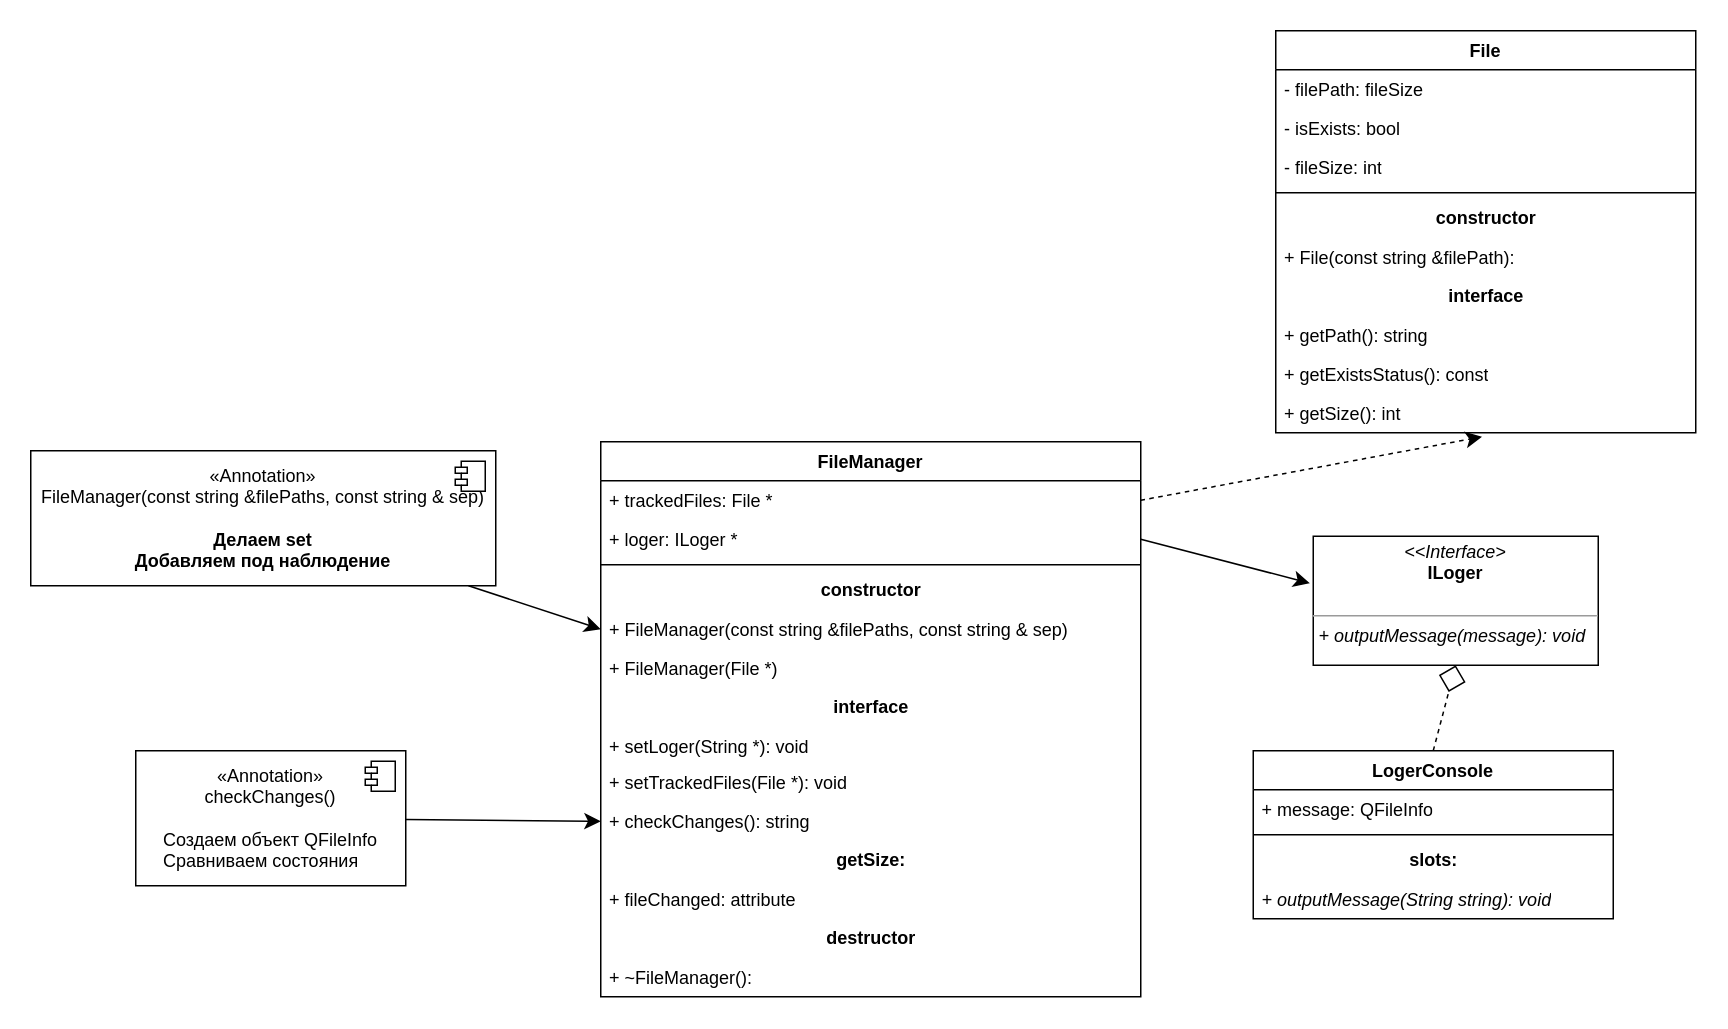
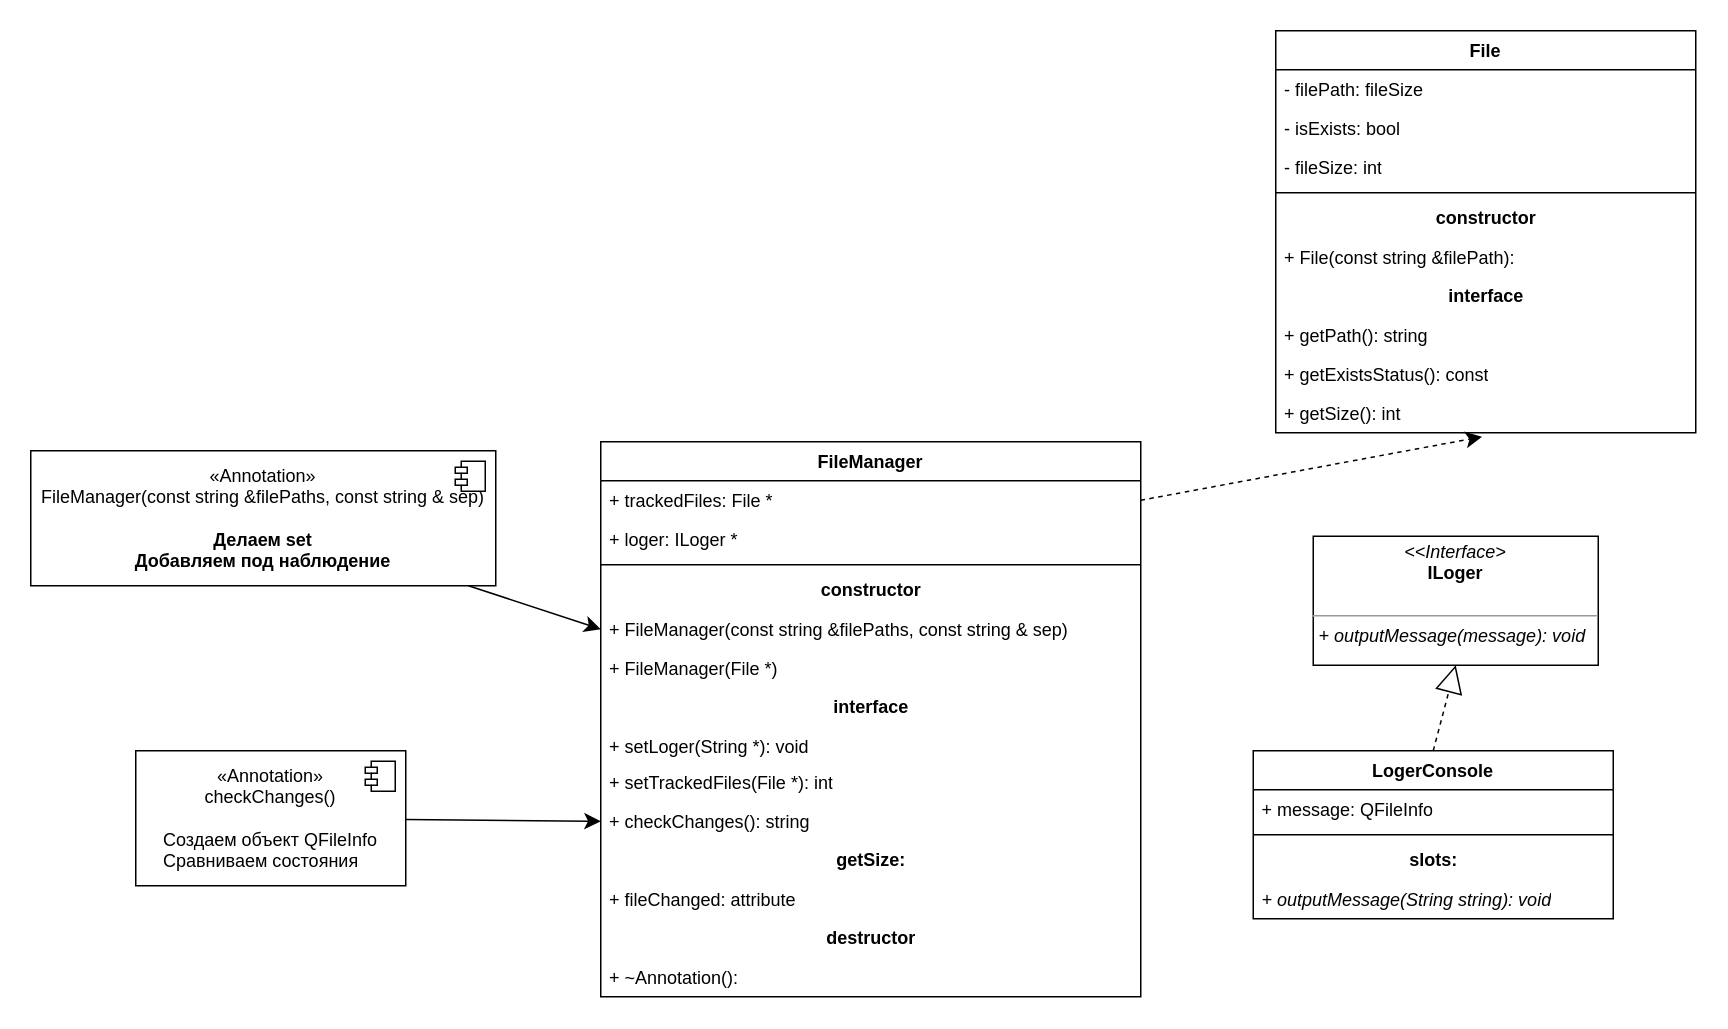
edge "+ loger: ILoger *" -> "<<Interface> ILoger + outputMessage(message): void": removed
edge "LogerConsole" -> "<<Interface> ILoger + outputMessage(message): void": arrowhead diamond -> block
node "+ setTrackedFiles(File *): void": label "+ setTrackedFiles(File *): void" -> "+ setTrackedFiles(File *): int"
node "+ ~FileManager():": label "+ ~FileManager():" -> "+ ~Annotation():"
